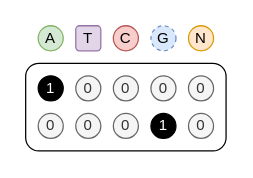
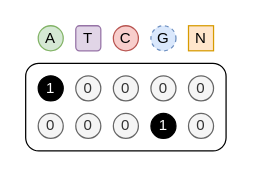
node "N": shape ellipse -> rectangle
